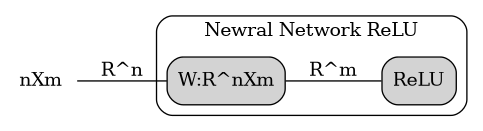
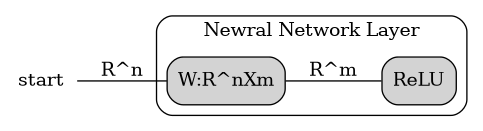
cluster "Newral Network ReLU": label "Newral Network ReLU" -> "Newral Network Layer"
node "nXm": label "nXm" -> "start"
